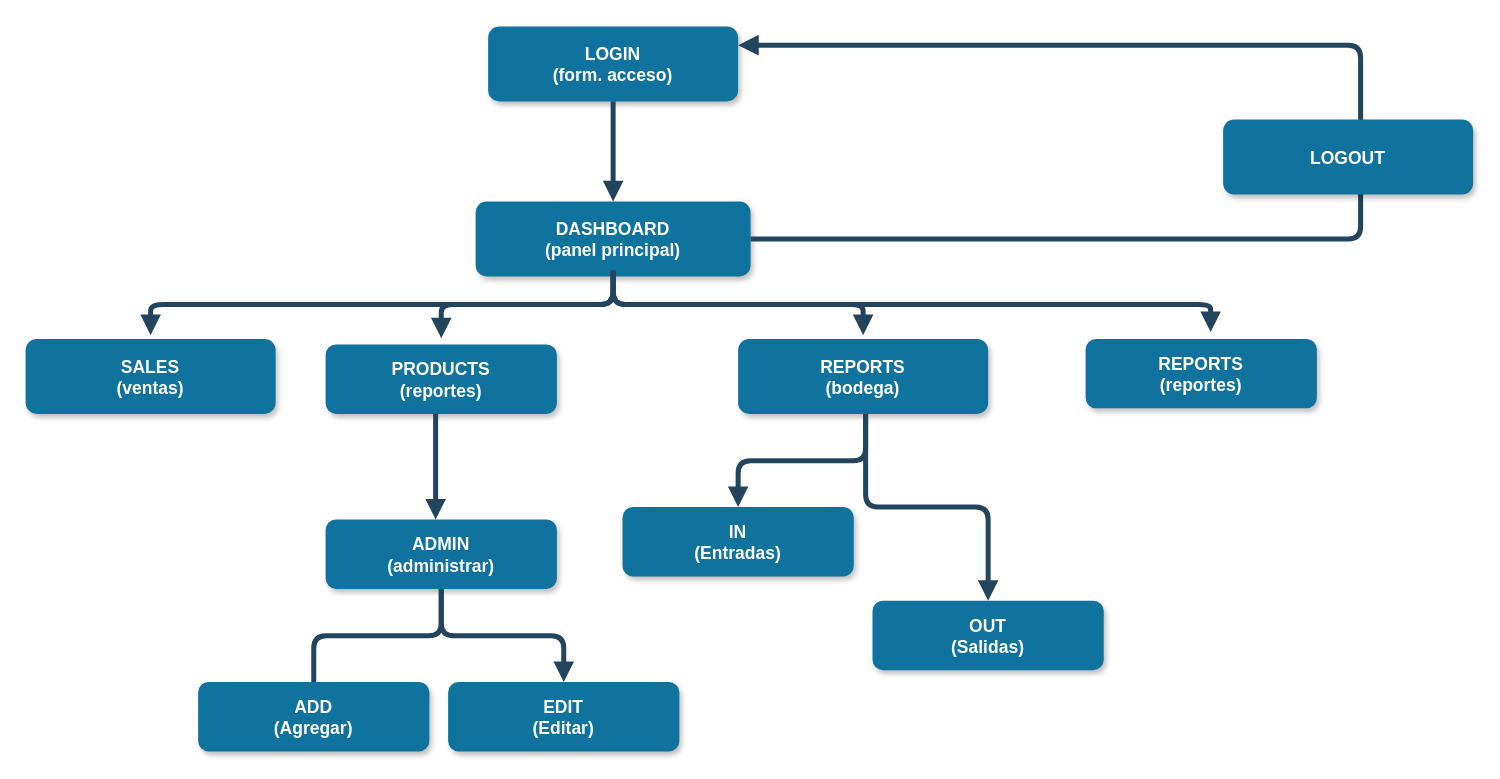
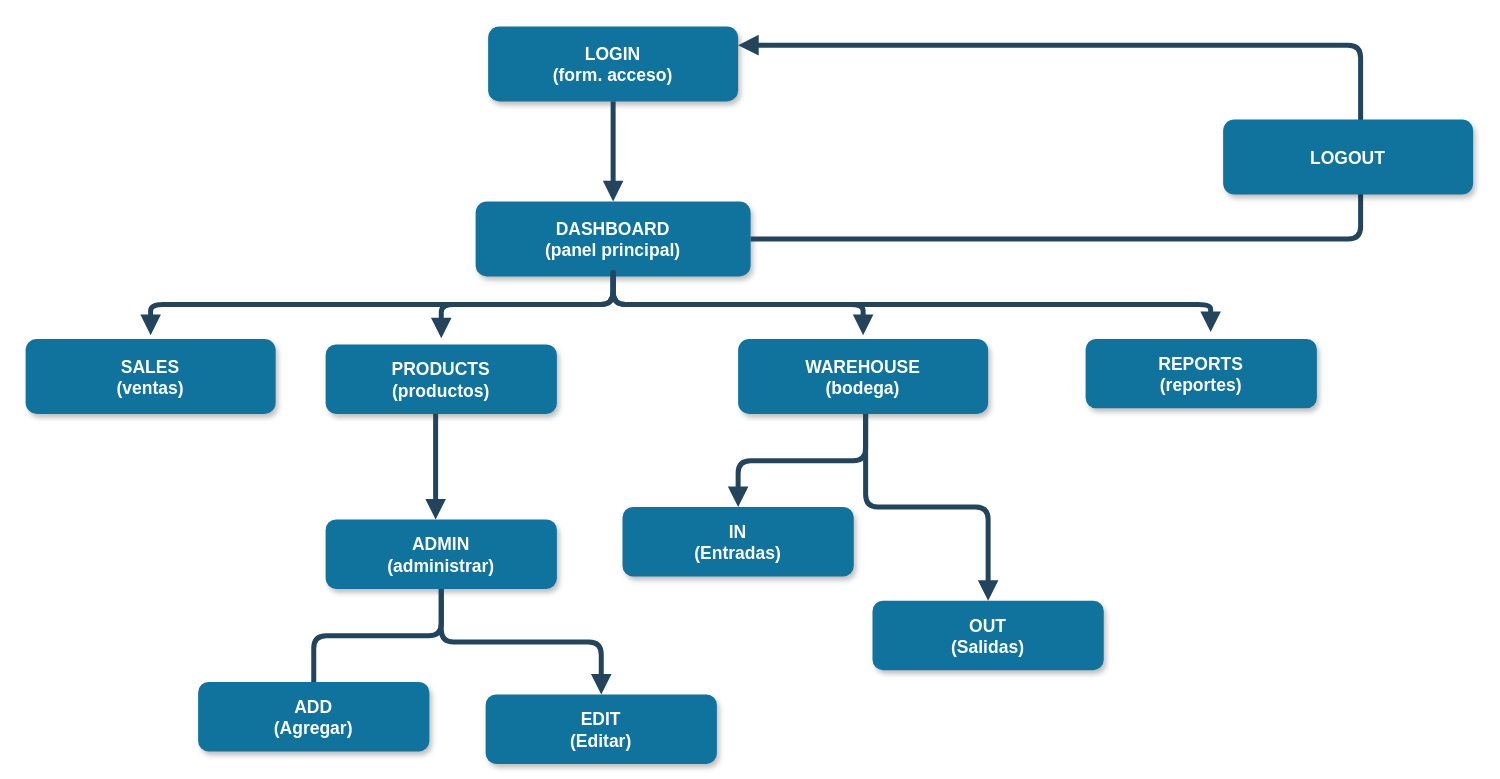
node "REPORTS (bodega)": label "REPORTS (bodega)" -> "WAREHOUSE (bodega)"
node "PRODUCTS (reportes)": label "PRODUCTS (reportes)" -> "PRODUCTS (productos)"
node "EDIT (Editar)": moved (564, 717) -> (601, 729)
